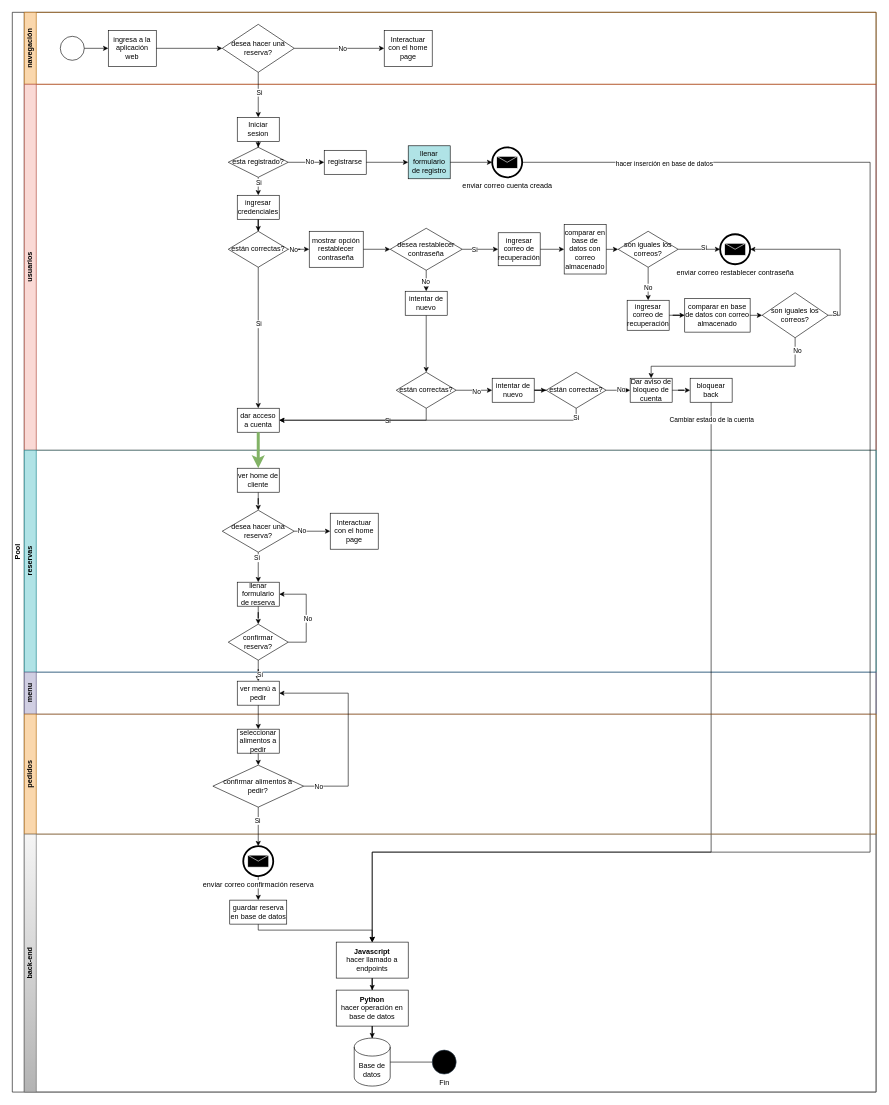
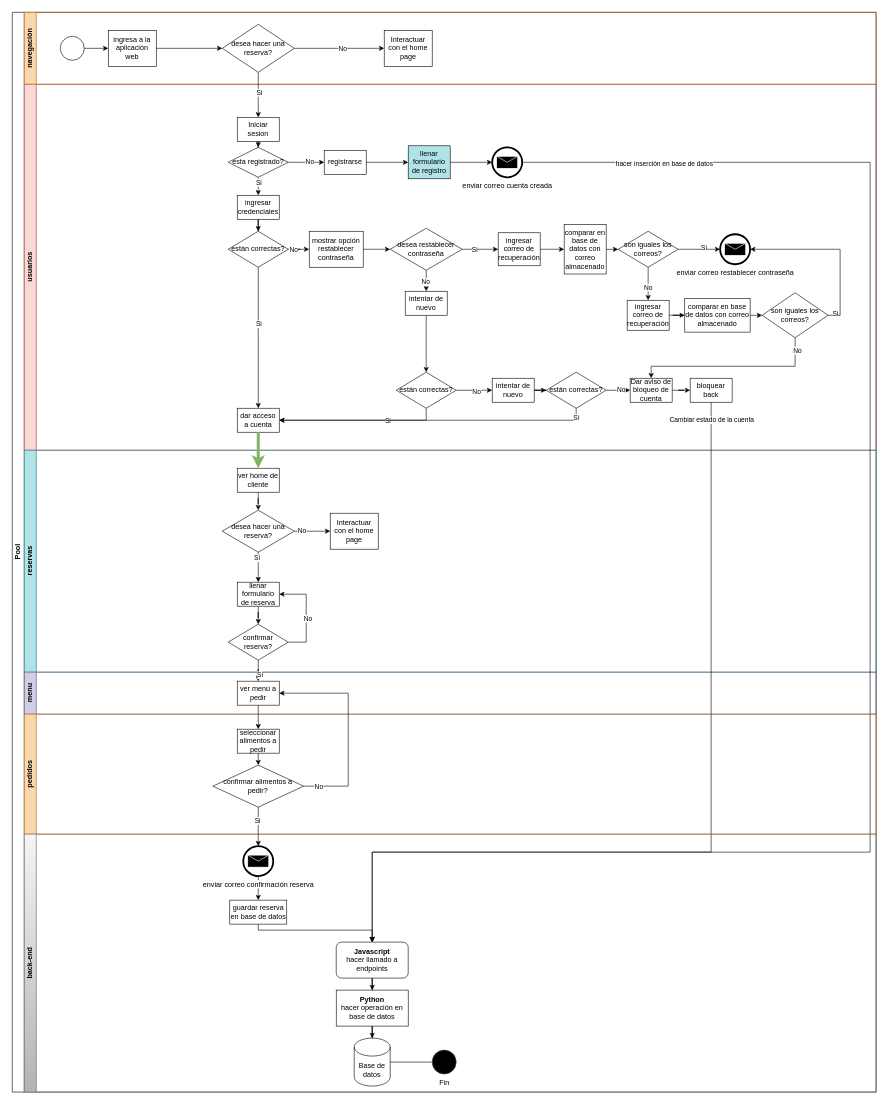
node "Javascript hacer llamado a endpoints": shape rectangle -> rounded rectangle
